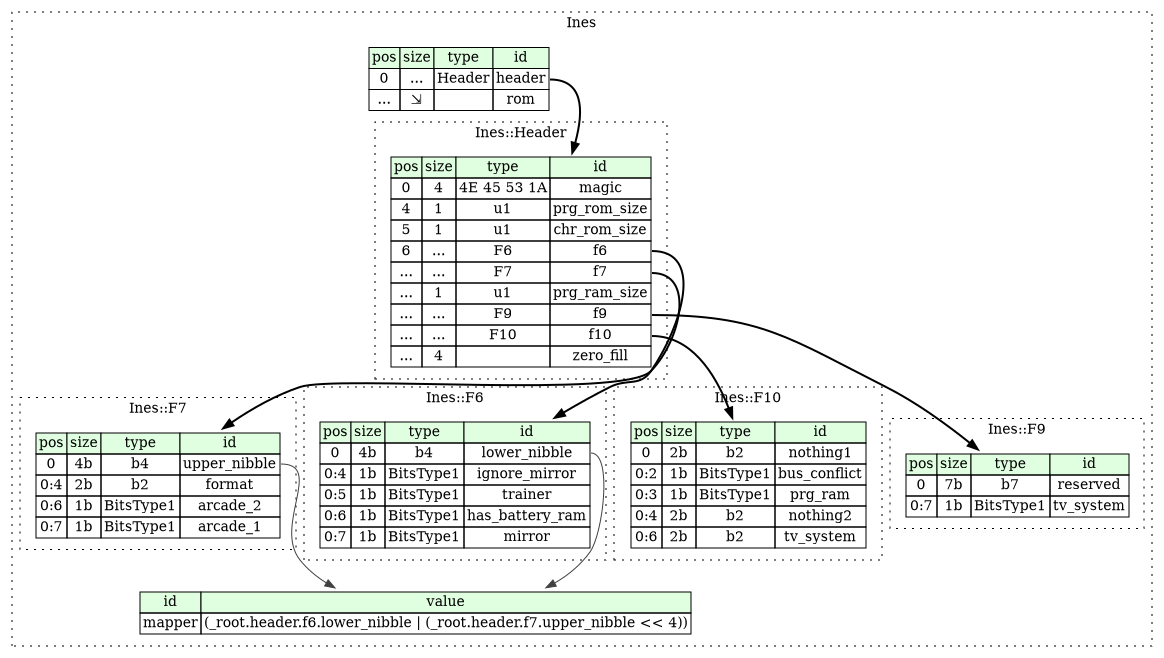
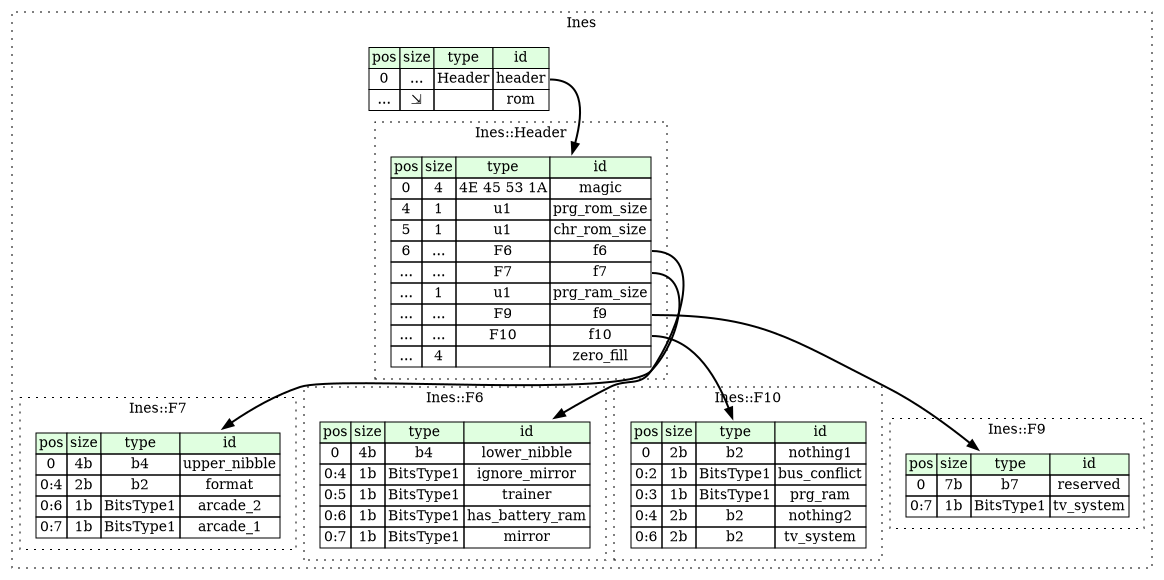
node "id": removed
